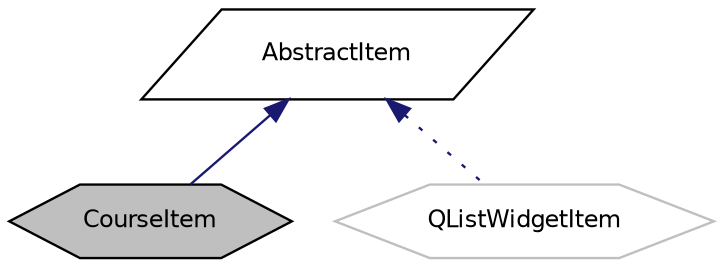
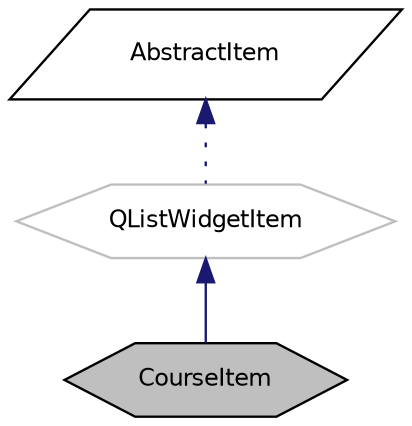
edge "CourseItem" -> "AbstractItem": now "CourseItem" -> "QListWidgetItem"
